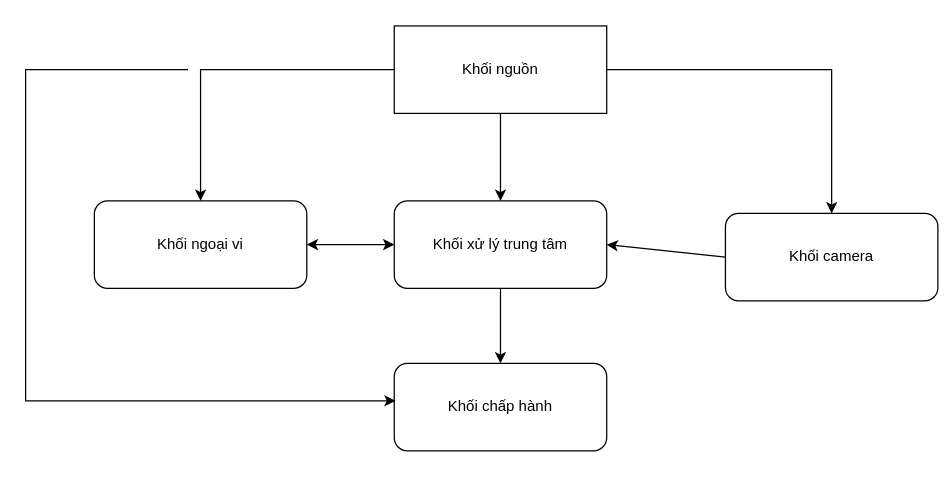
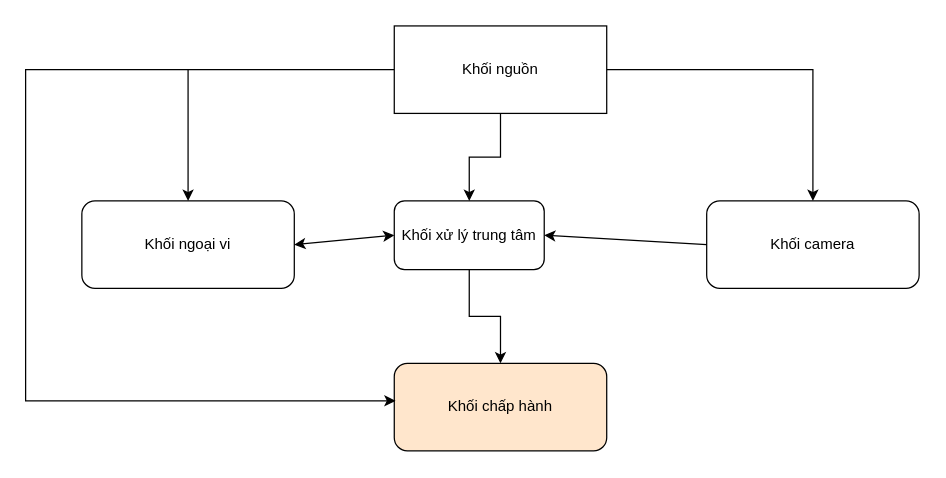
node "Khối ngoại vi": moved (201, 244) -> (188, 244)
node "Khối xử lý trung tâm": size 213x88 -> 150x69
node "Khối camera": moved (832, 257) -> (813, 244)
node "Khối chấp hành": fillcolor #ffffff -> #ffe6cc
